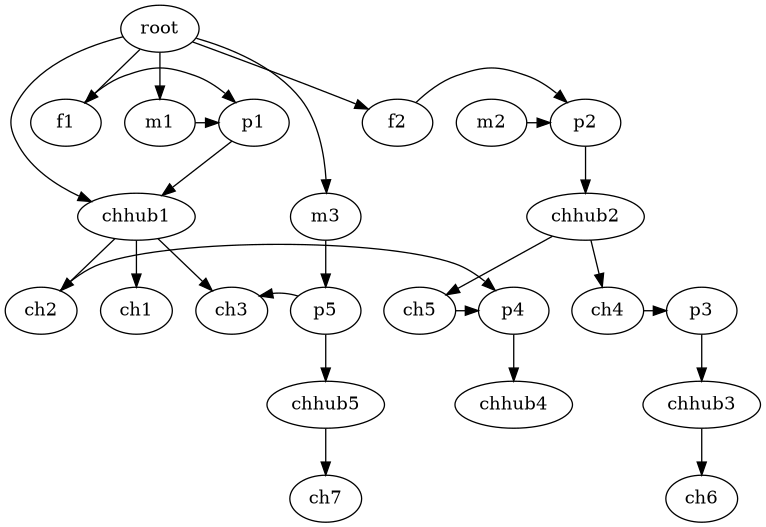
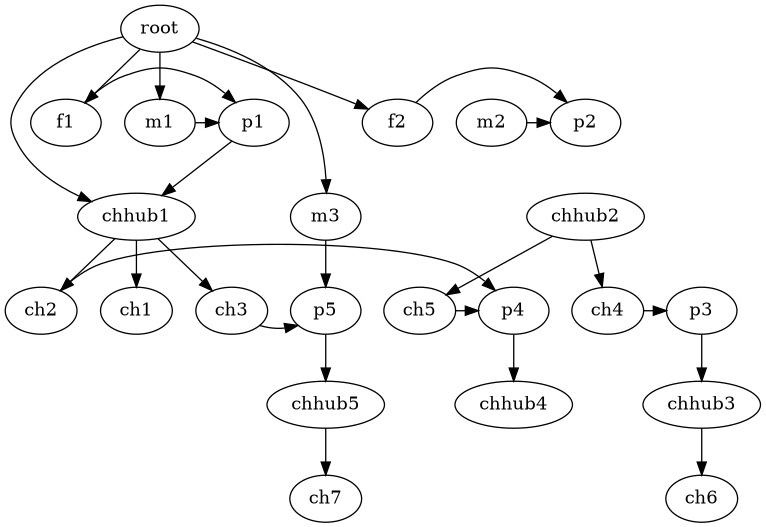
edge "p2" -> "chhub2": removed
edge "p5" -> "ch3": reversed
